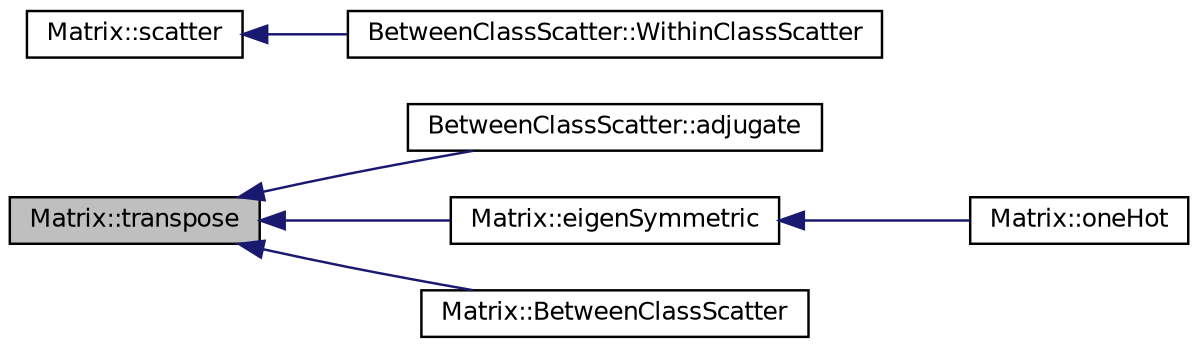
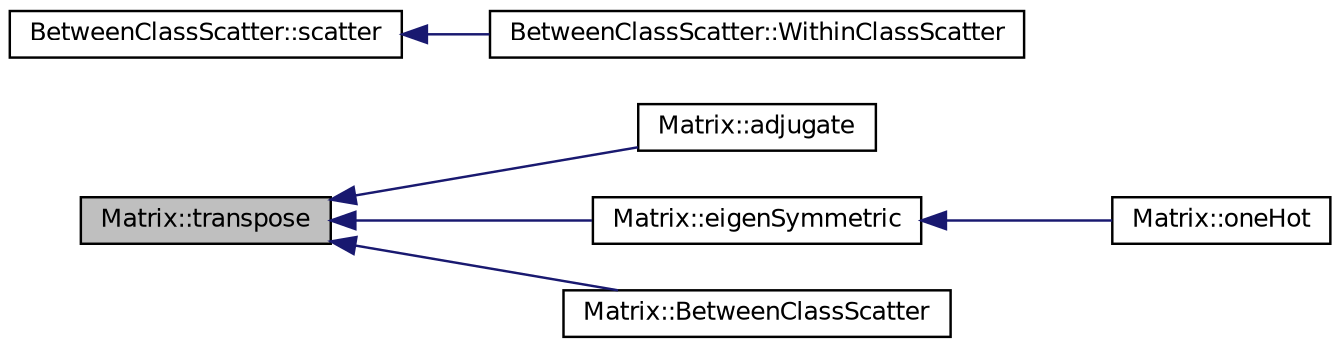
node "Matrix::scatter": label "Matrix::scatter" -> "BetweenClassScatter::scatter"
node "BetweenClassScatter::adjugate": label "BetweenClassScatter::adjugate" -> "Matrix::adjugate"
